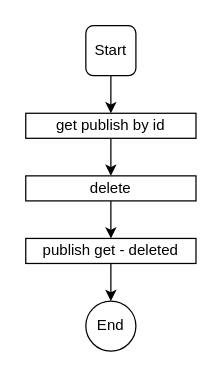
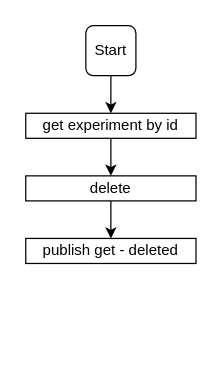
node "get publish by id": label "get publish by id" -> "get experiment by id"
edge "publish get - deleted" -> "End": removed
node "End": removed
